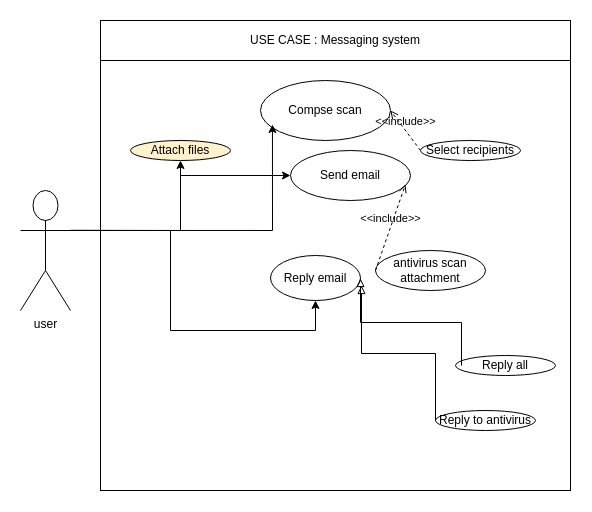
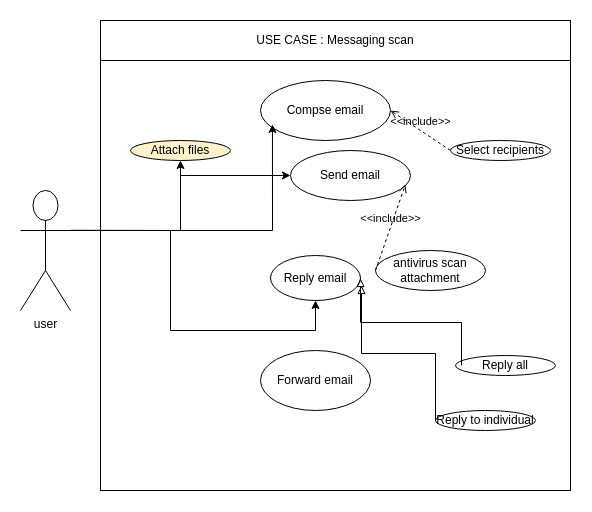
node "USE CASE : Messaging system": label "USE CASE : Messaging system" -> "USE CASE : Messaging scan"
node "Compse scan": label "Compse scan" -> "Compse email"
node "Select recipients": moved (471, 151) -> (501, 151)
node "Forward email": added
node "Reply to antivirus": label "Reply to antivirus" -> "Reply to individual"
